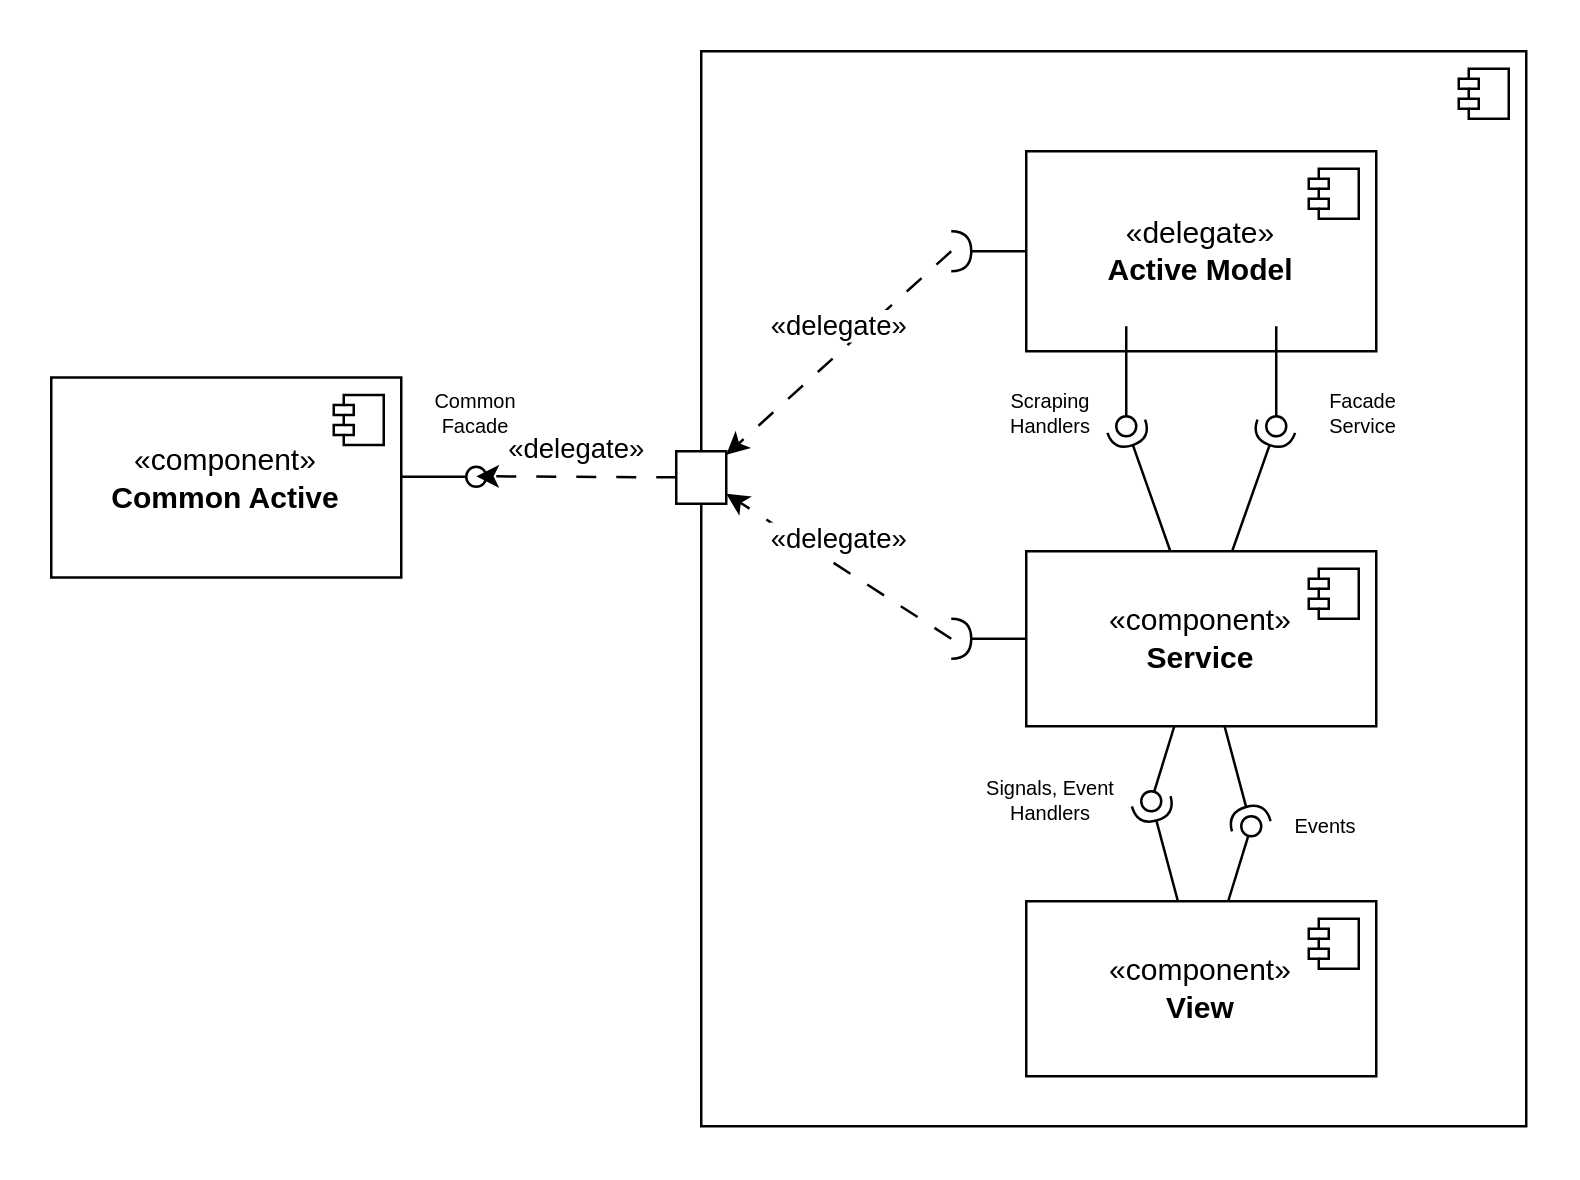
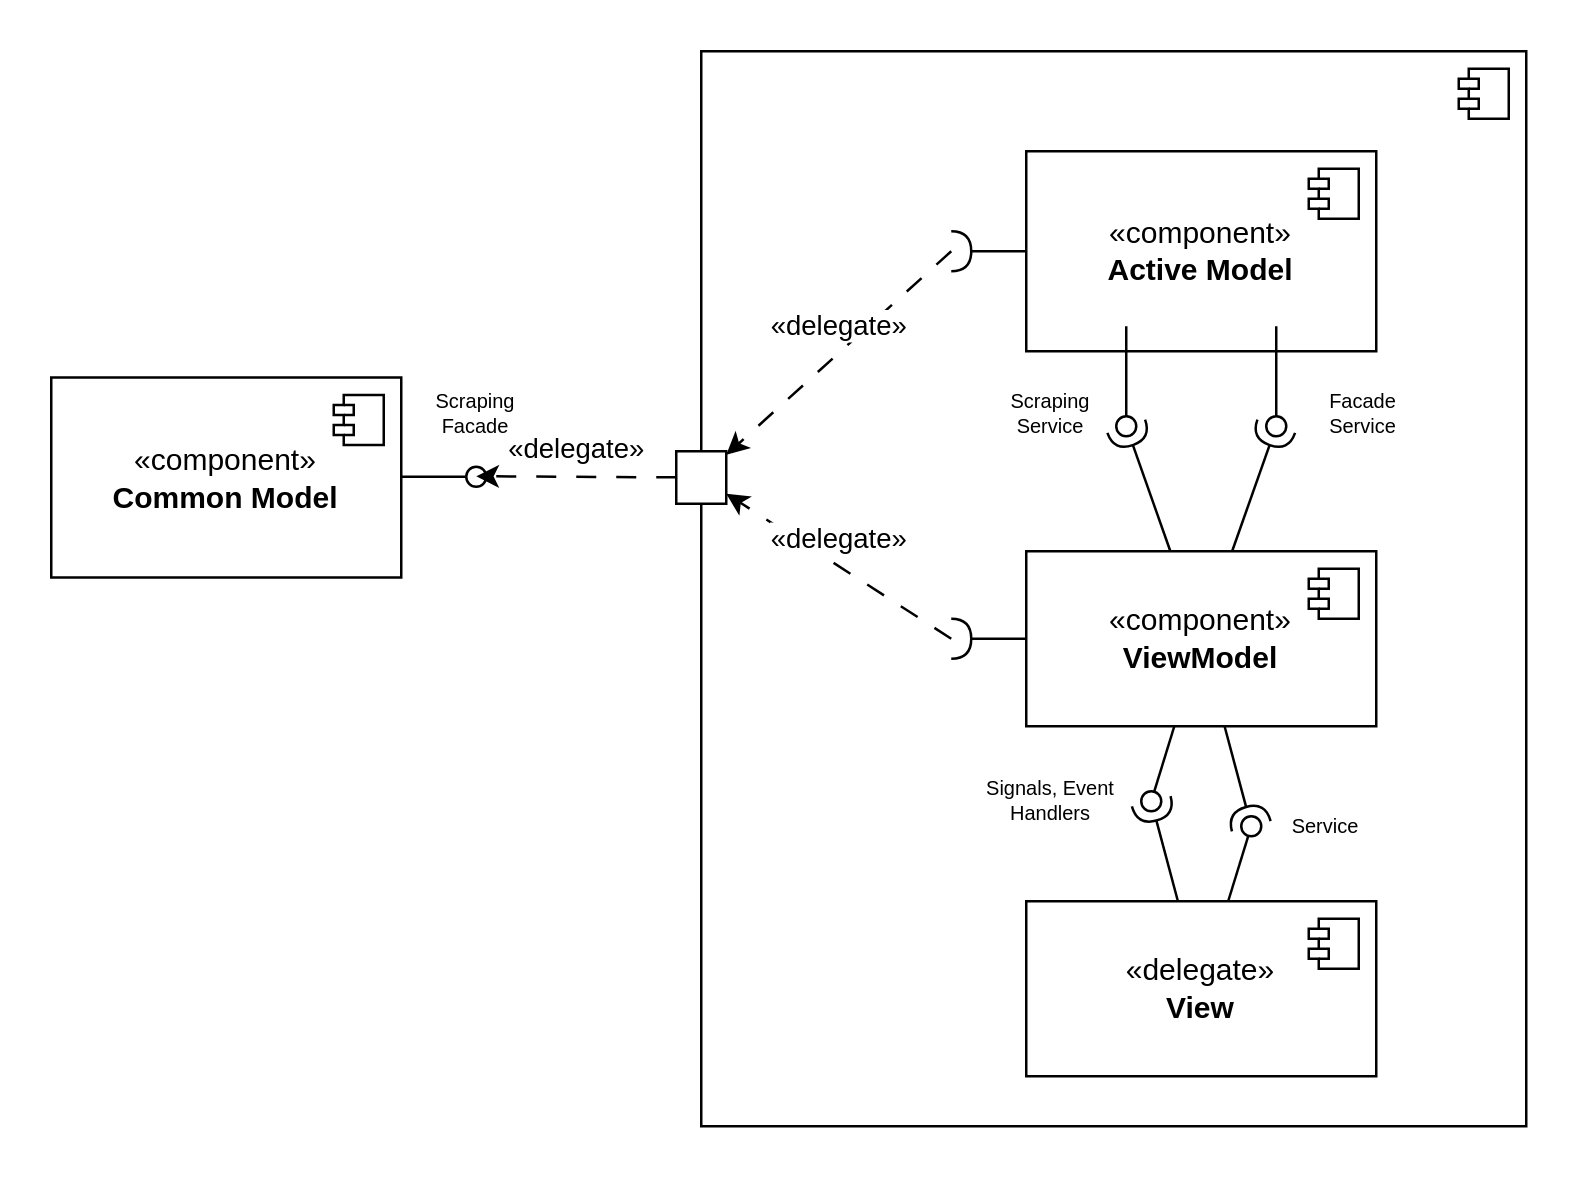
node "«delegate» Active Model": label "«delegate» Active Model" -> "«component» Active Model"
node "Common Facade": label "Common Facade" -> "Scraping Facade"
node "Scraping Handlers": label "Scraping Handlers" -> "Scraping Service"
node "«component» Common Active": label "«component» Common Active" -> "«component» Common Model"
node "«component» Service": label "«component» Service" -> "«component» ViewModel"
node "Events": label "Events" -> "Service"
node "«component» View": label "«component» View" -> "«delegate» View"
